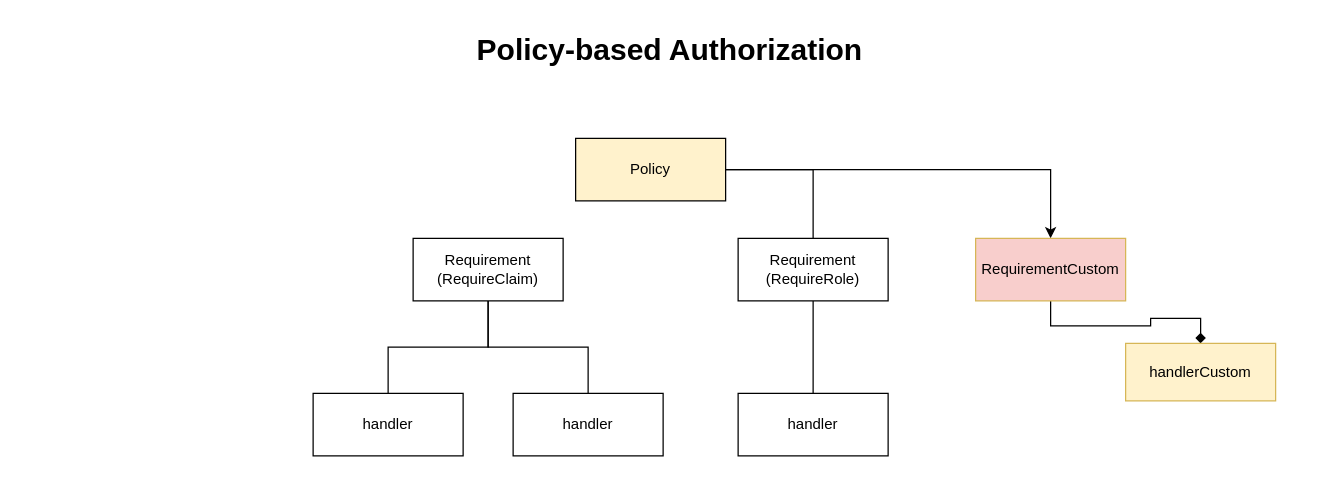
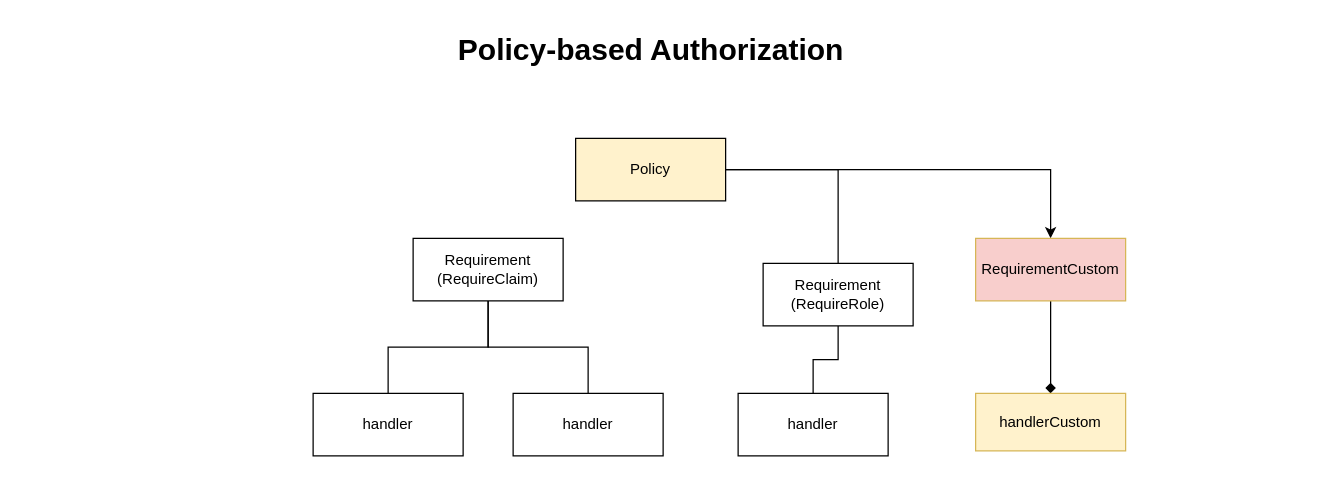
node "Policy-based Authorization": moved (669, 51) -> (651, 51)
node "Requirement (RequireRole)": moved (813, 269) -> (838, 294)
node "handlerCustom": moved (1201, 372) -> (1051, 422)
